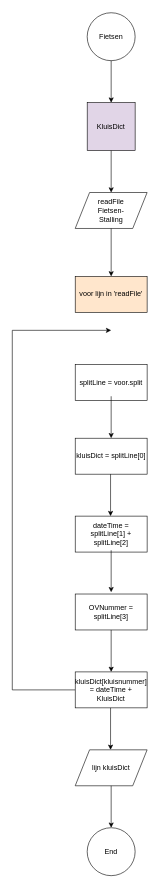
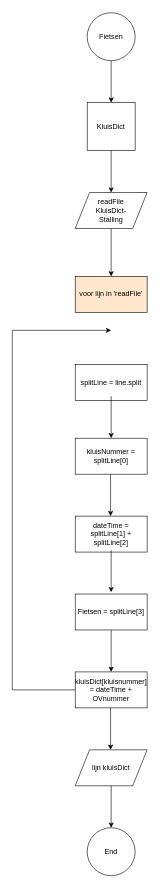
node "KluisDict": fillcolor #e1d5e7 -> #ffffff
node "readFile Fietsen- Stalling": label "readFile Fietsen- Stalling" -> "readFile KluisDict- Stalling"
node "splitLine = voor.split": label "splitLine = voor.split" -> "splitLine = line.split"
node "kluisDict = splitLine[0]": label "kluisDict = splitLine[0]" -> "kluisNummer = splitLine[0]"
node "OVNummer = splitLine[3]": label "OVNummer = splitLine[3]" -> "Fietsen = splitLine[3]"
node "kluisDict[kluisnummer] = dateTime + KluisDict": label "kluisDict[kluisnummer] = dateTime + KluisDict" -> "kluisDict[kluisnummer] = dateTime + OVnummer"
